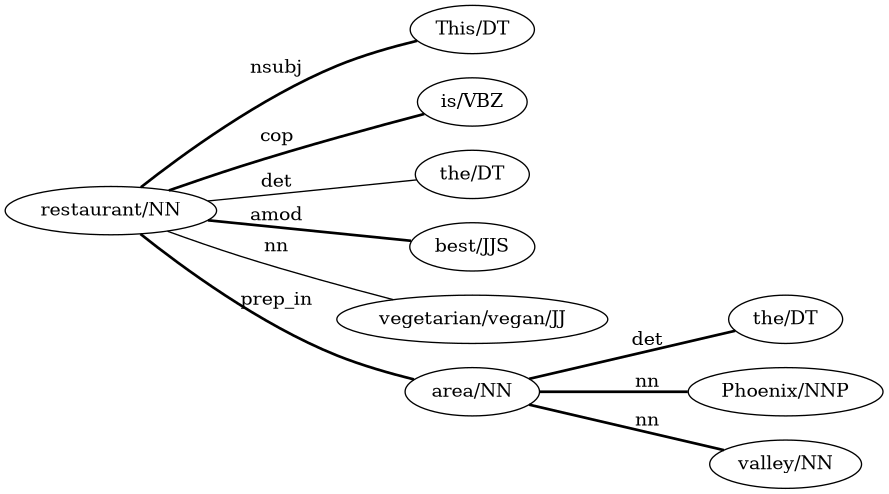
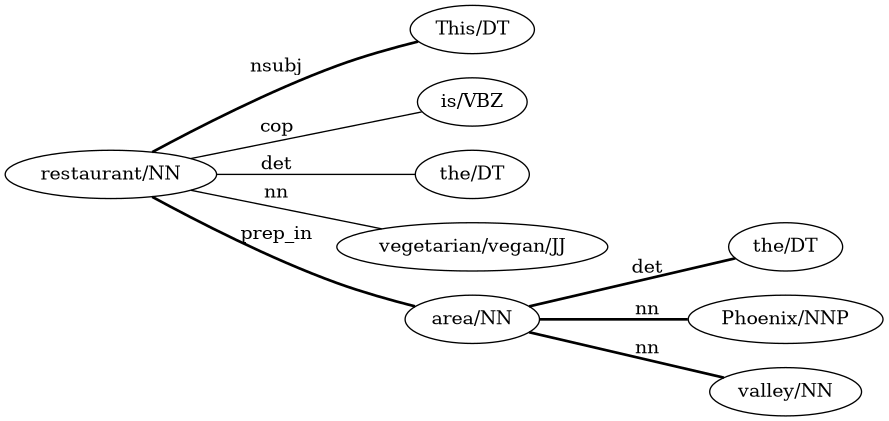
edge "is/VBZ" -- "restaurant/NN": style bold -> solid
node "best/JJS": removed
